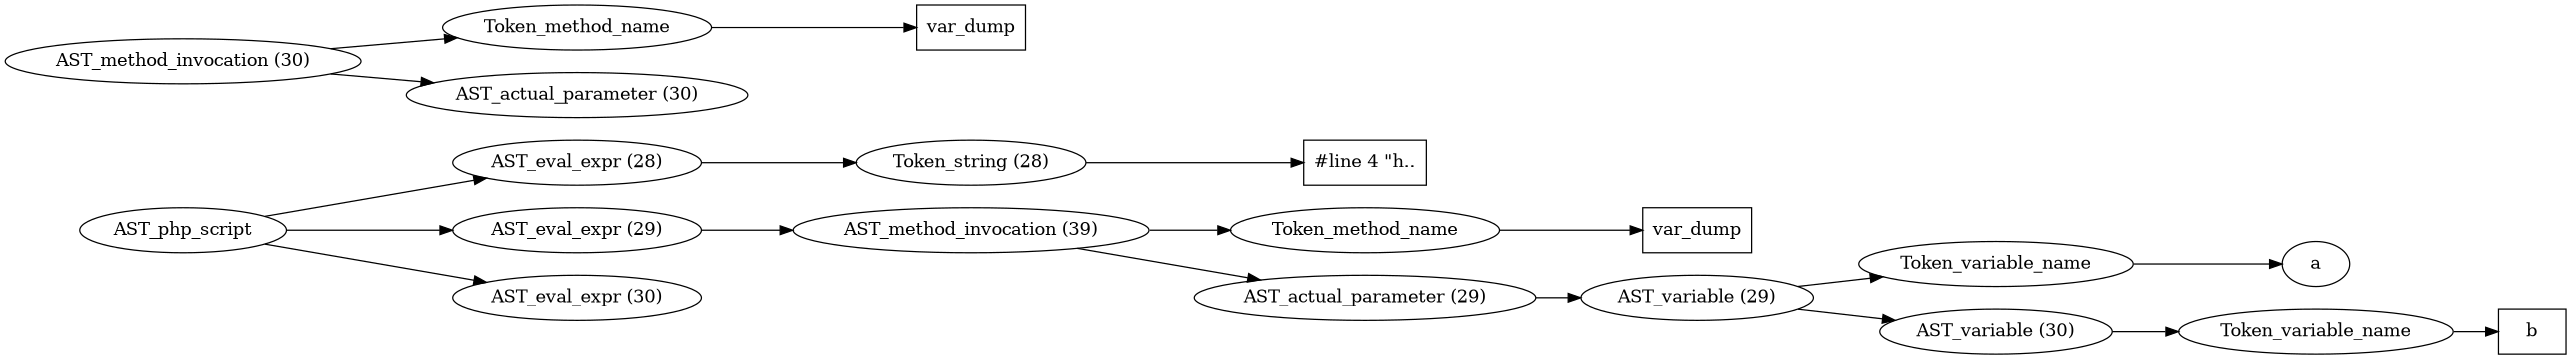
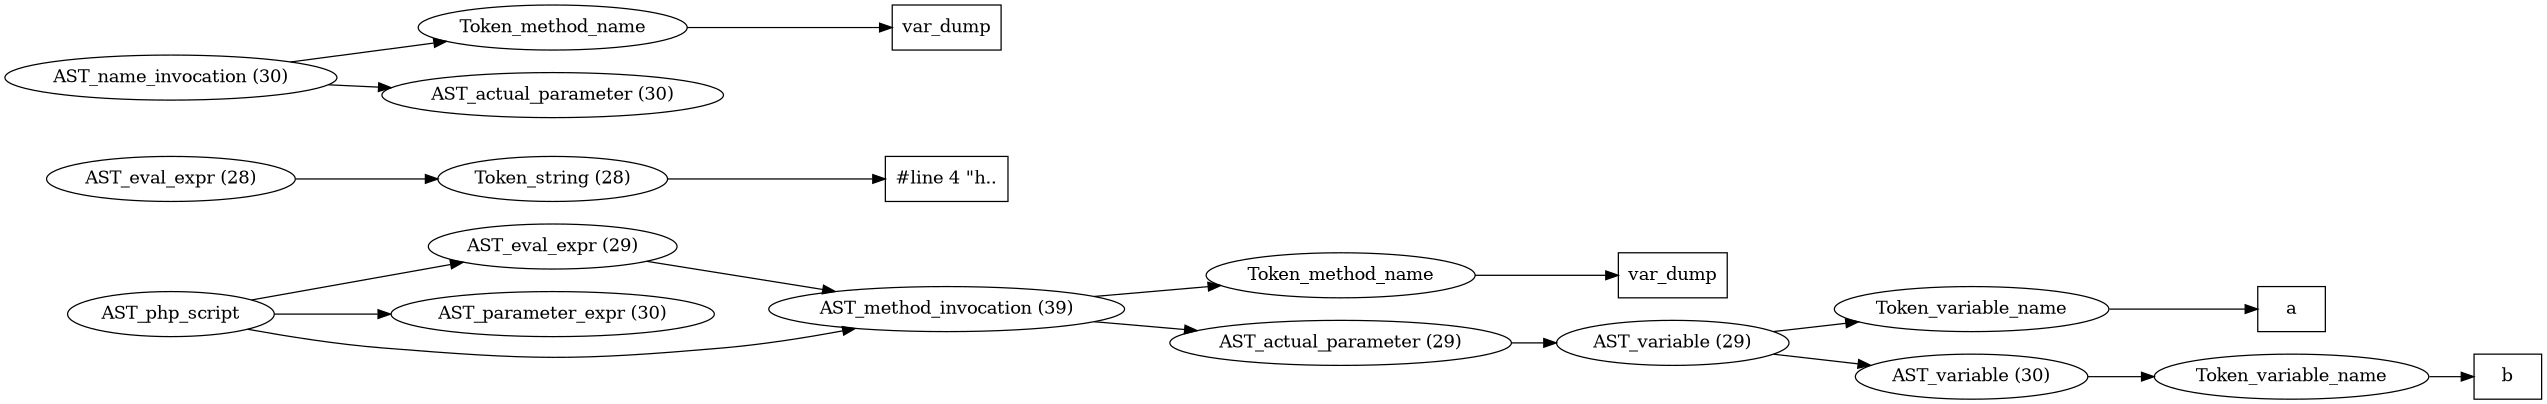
node "AST_method_invocation (30)": label "AST_method_invocation (30)" -> "AST_name_invocation (30)"
edge "AST_php_script" -> "AST_eval_expr (28)": now "AST_php_script" -> "AST_method_invocation (39)"
node "a": shape ellipse -> box
node "AST_eval_expr (30)": label "AST_eval_expr (30)" -> "AST_parameter_expr (30)"
